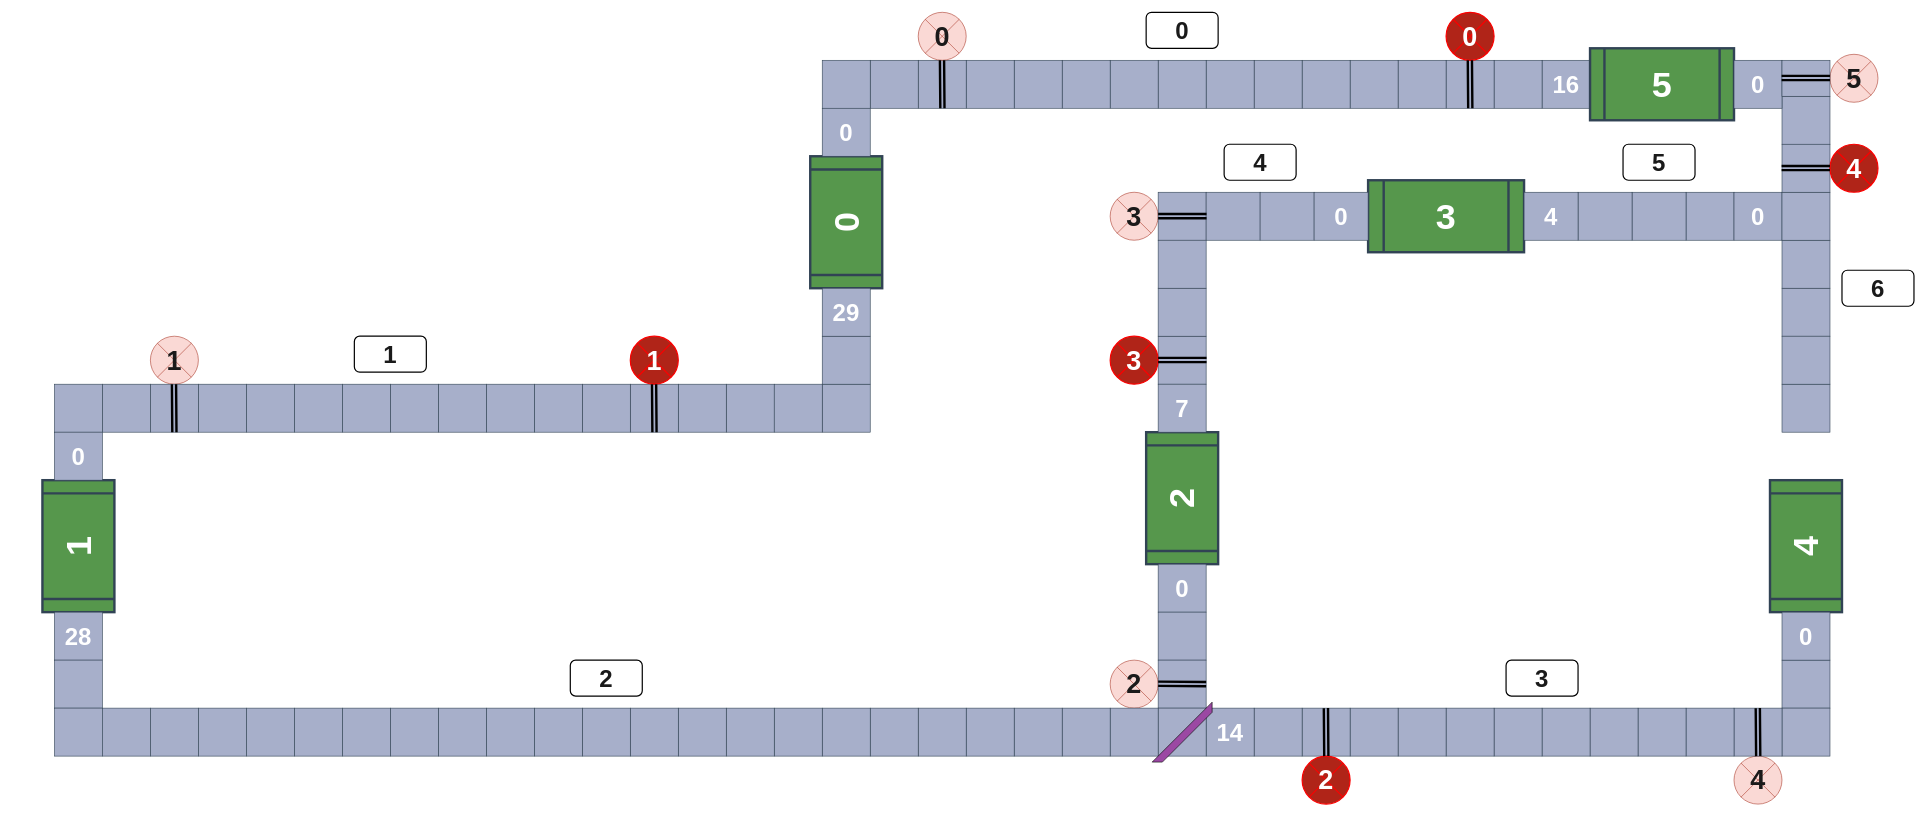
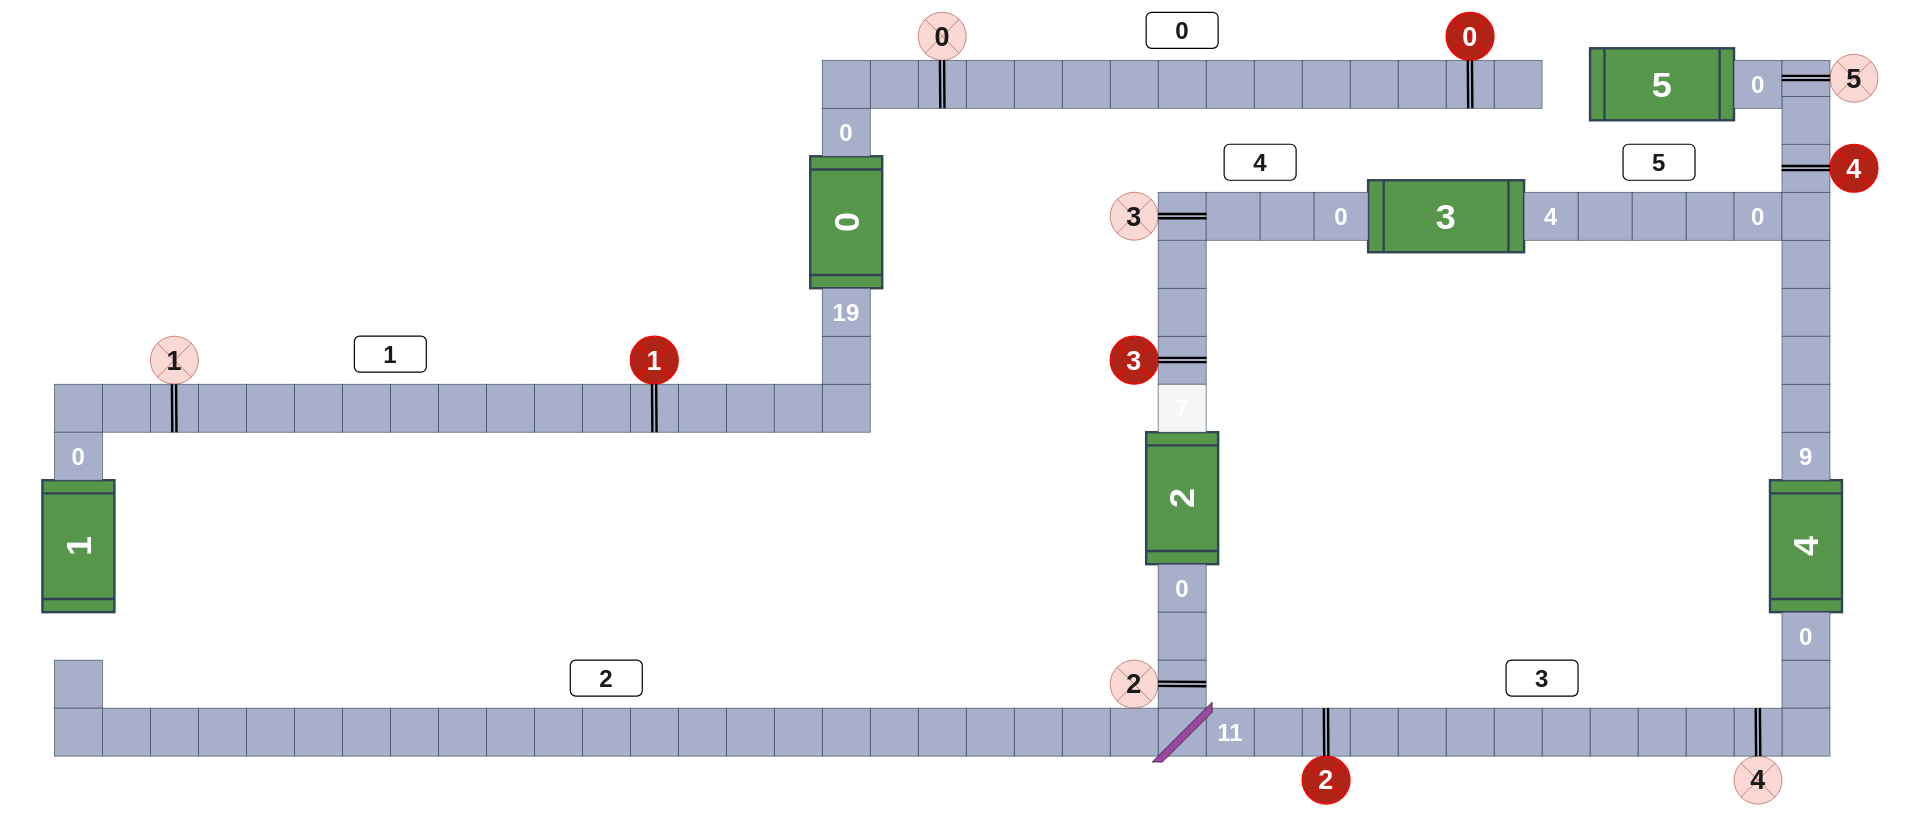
node "16": removed
node "6": removed
node "29": label "29" -> "19"
node "7": fillcolor #a7afca -> #f5f5f5
node "9": added
node "28": removed
node "14": label "14" -> "11"
